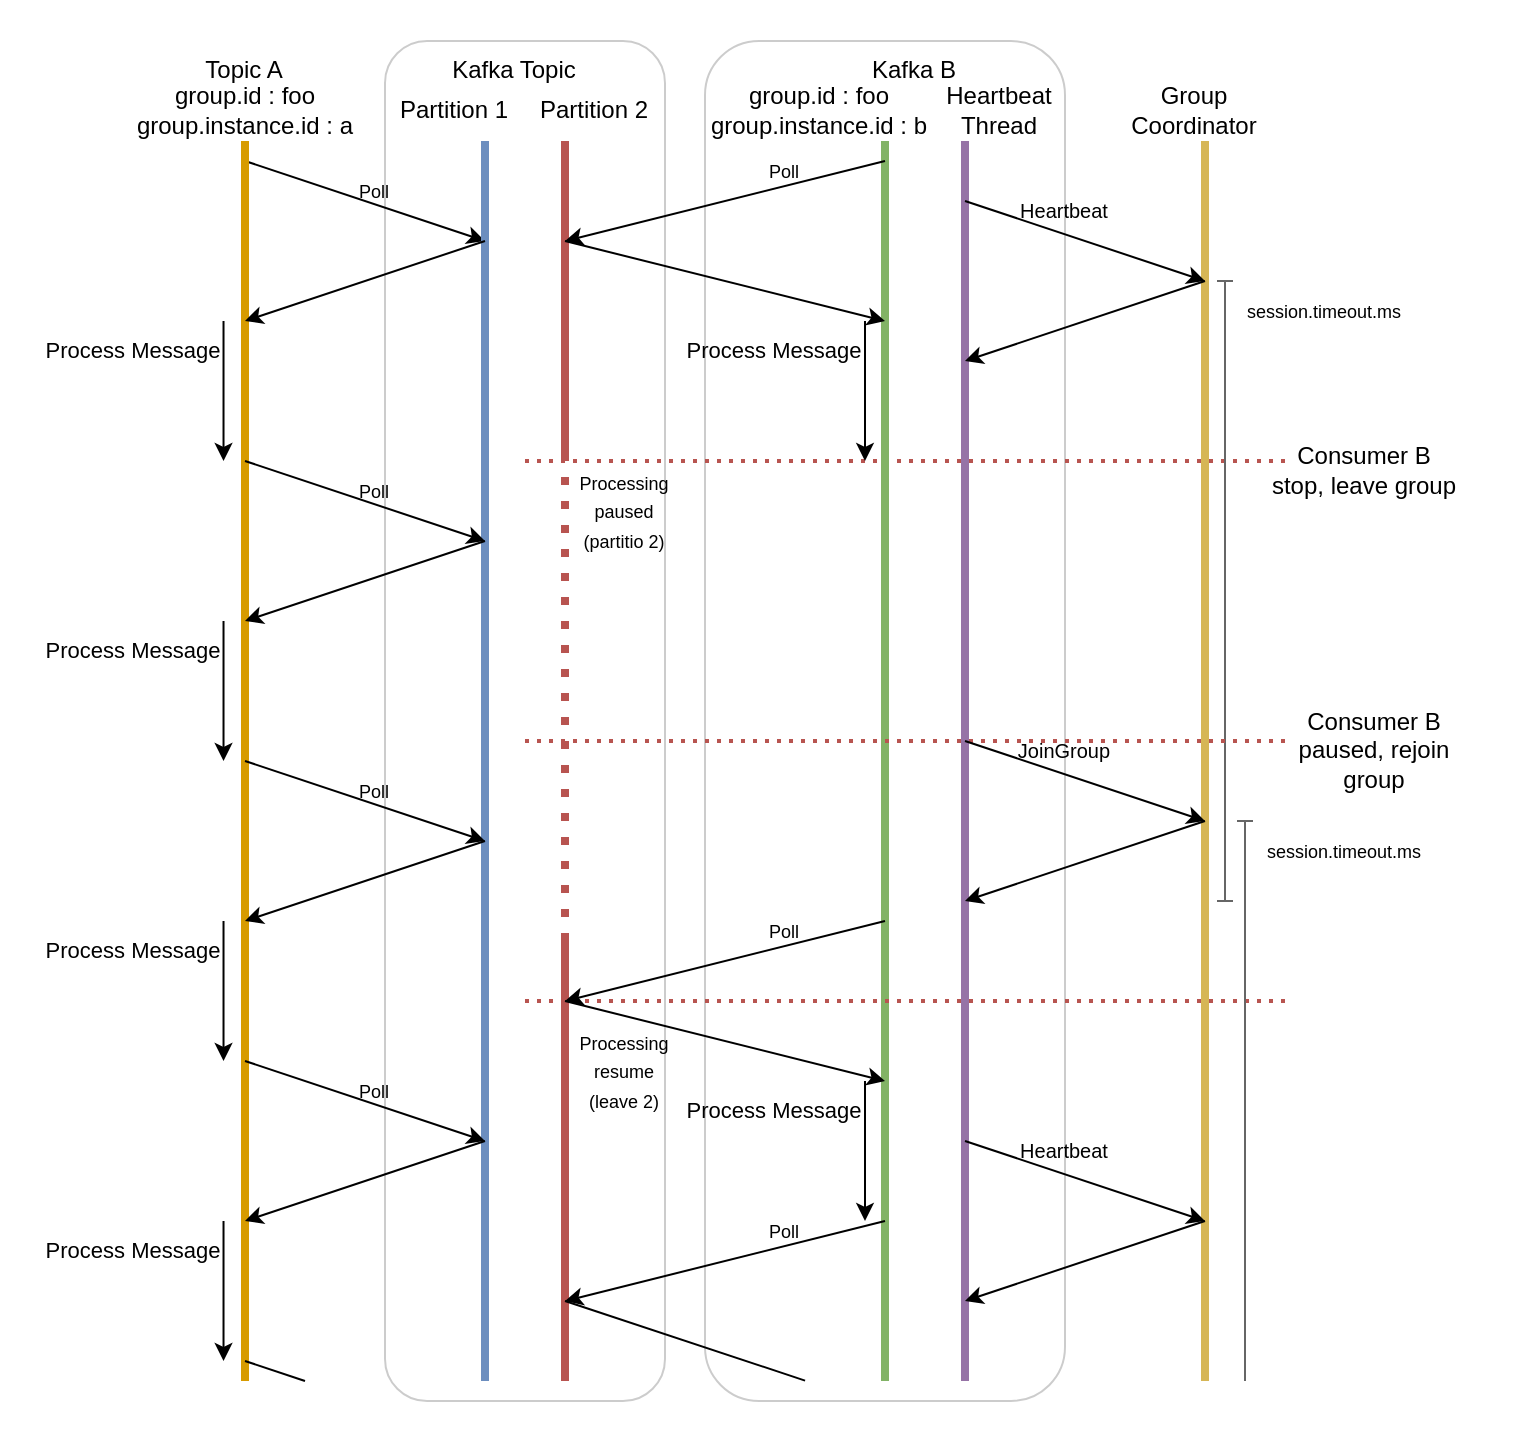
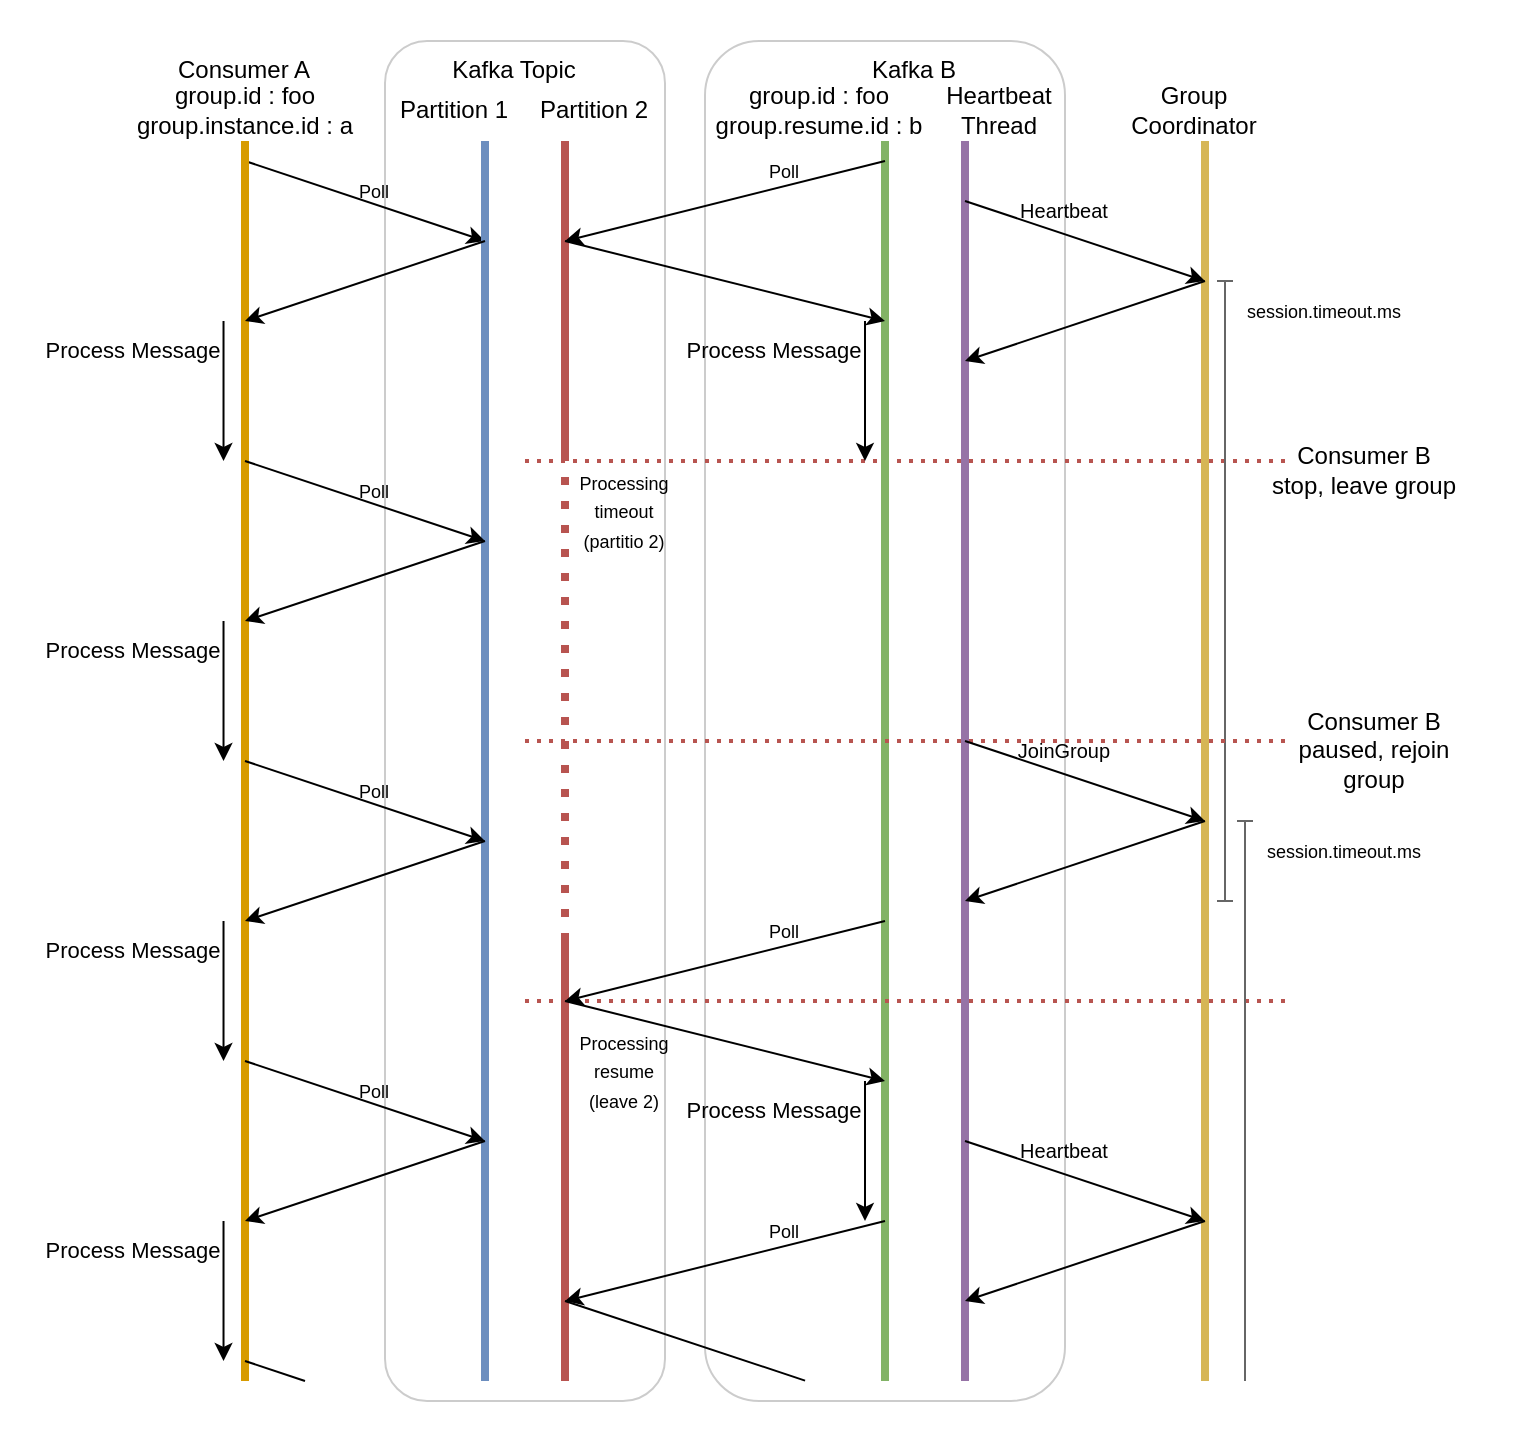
node "Topic A": label "Topic A" -> "Consumer A"
node "group.id : foo group.instance.id : b": label "group.id : foo group.instance.id : b" -> "group.id : foo group.resume.id : b"
node "Processing paused (partitio 2)": label "Processing paused (partitio 2)" -> "Processing timeout (partitio 2)"
